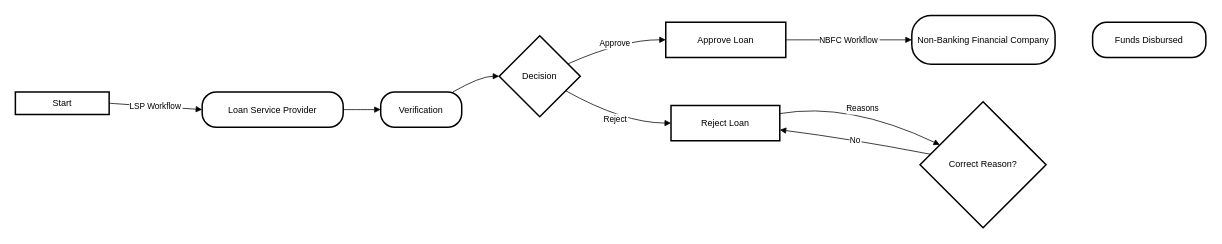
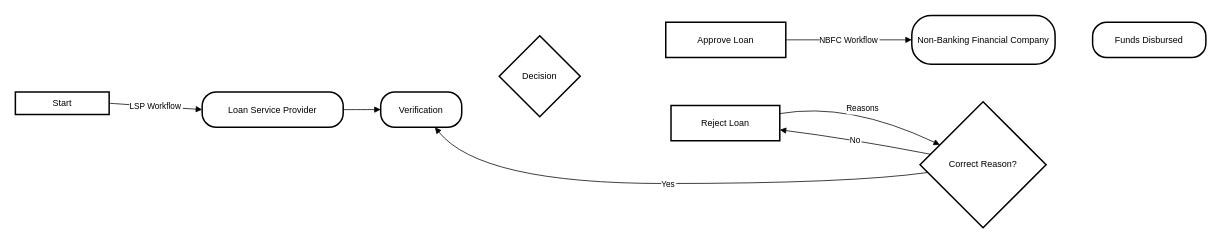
edge "Decision" -> "Approve Loan": removed, label "Approve"
edge "Verification" -> "Decision": removed
edge "Decision" -> "Reject Loan": removed, label "Reject"
edge "Correct Reason?" -> "Verification": added, label "Yes"
